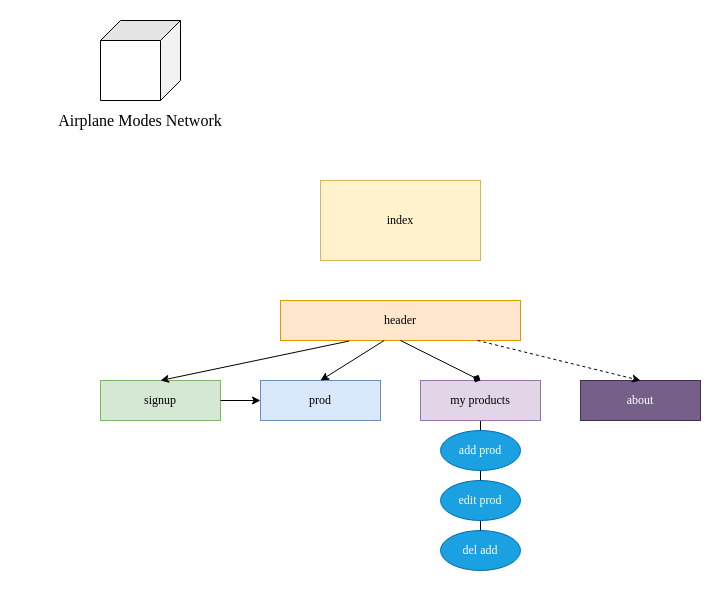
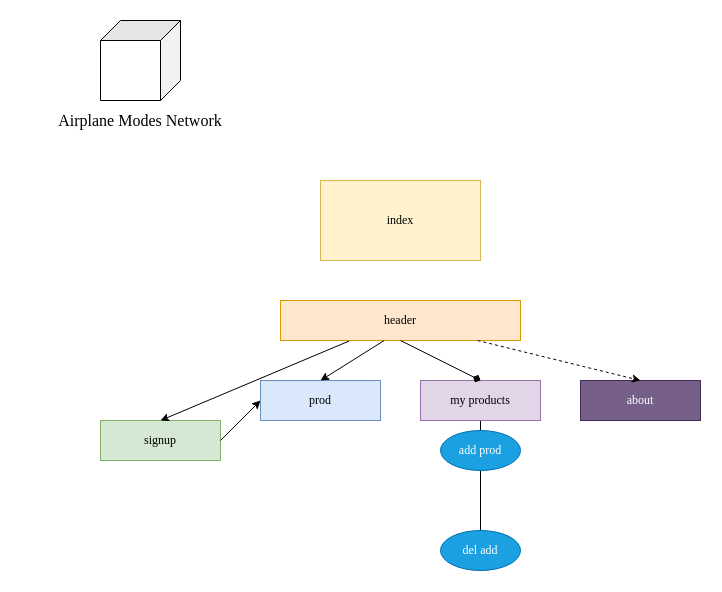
node "signup": moved (161, 401) -> (161, 441)
node "edit prod": removed
